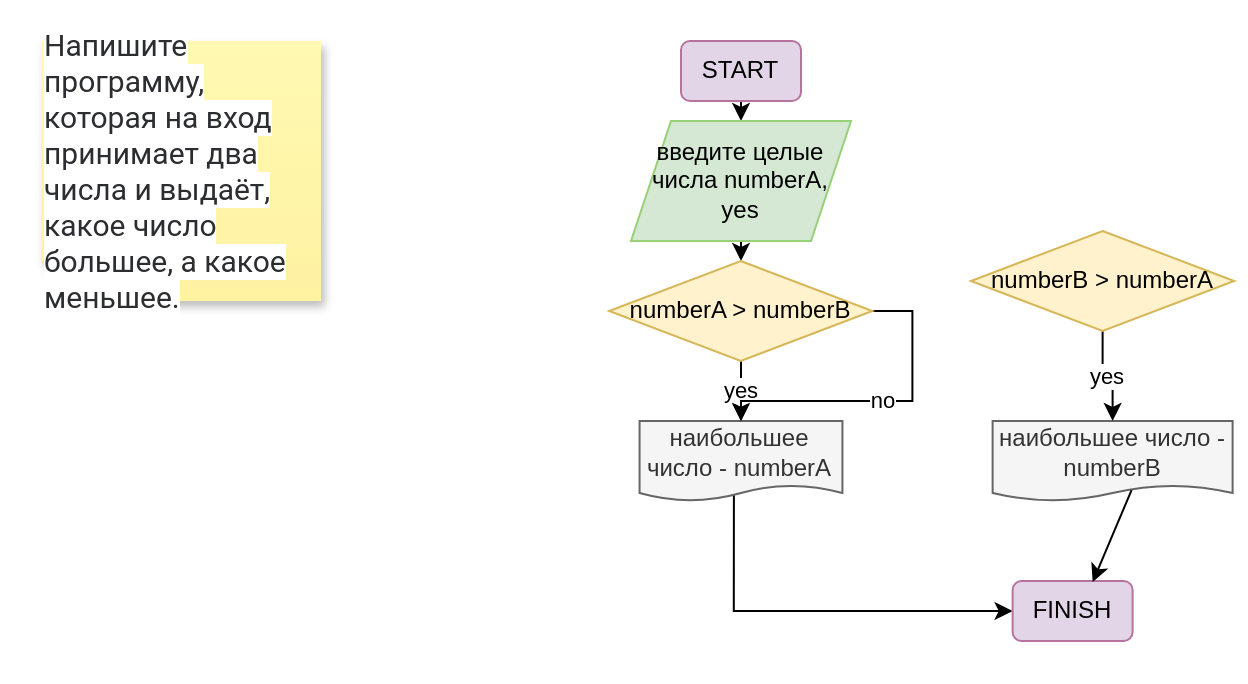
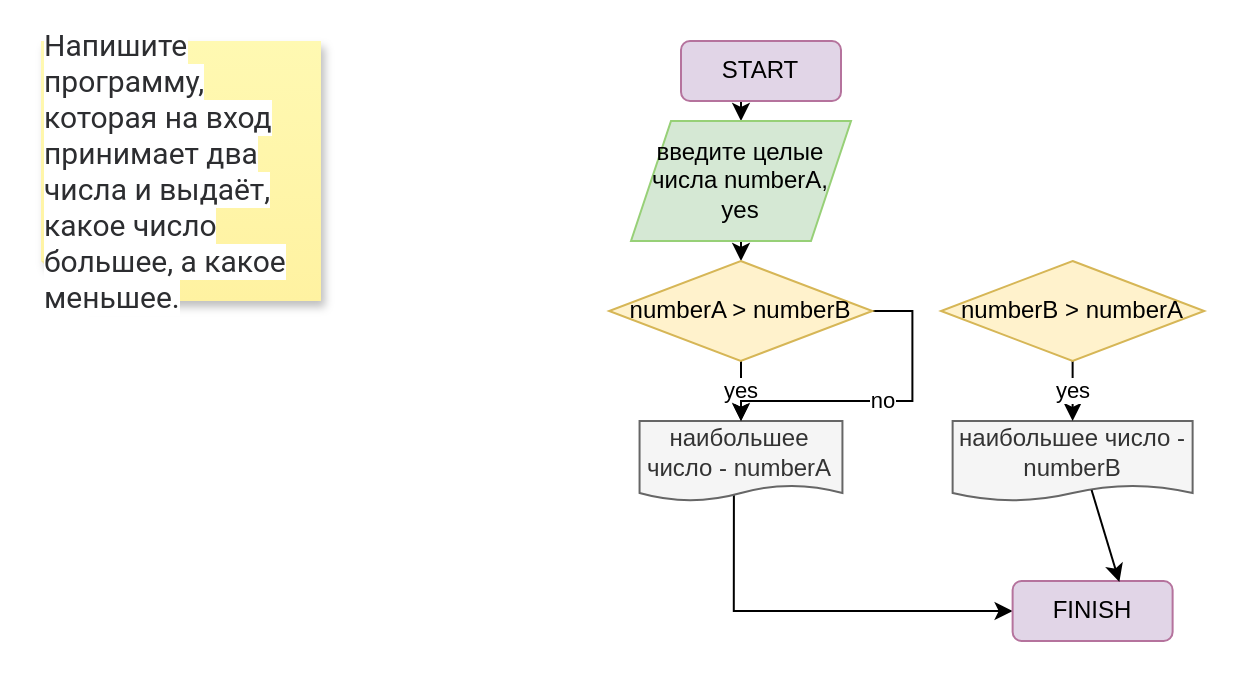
node "START": size 120x60 -> 160x60
node "numberB > numberA": moved (1103, 281) -> (1073, 311)
node "наибольшее число - numberB": moved (1113, 461) -> (1073, 461)
node "FINISH": size 120x60 -> 160x60
